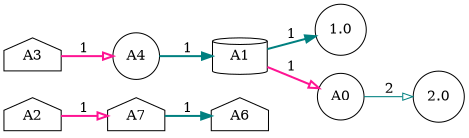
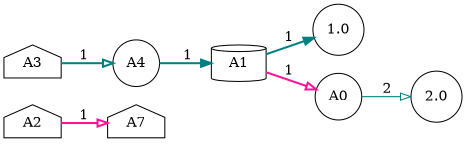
edge "A3" -> "A4": color deeppink -> teal
node "A6": removed
